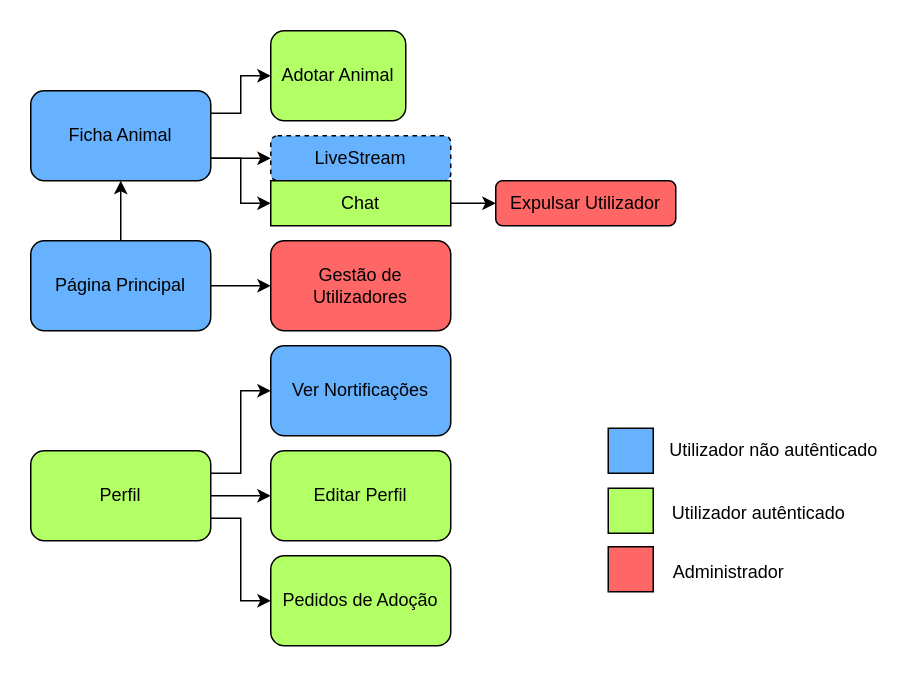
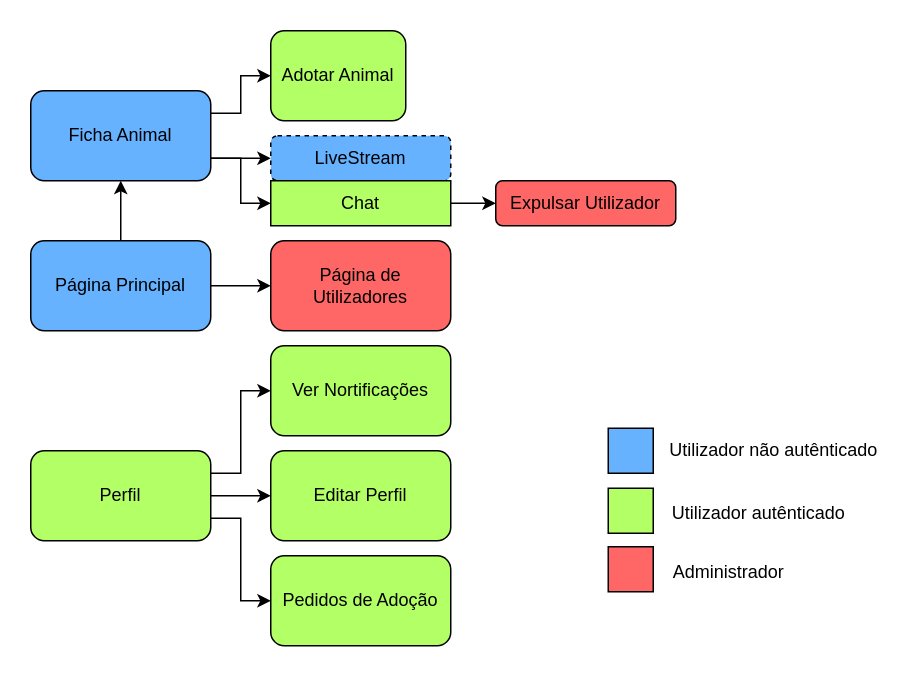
node "Gestão de Utilizadores": label "Gestão de Utilizadores" -> "Página de Utilizadores"
node "Ver Nortificações": fillcolor #66b2ff -> #b3ff66
